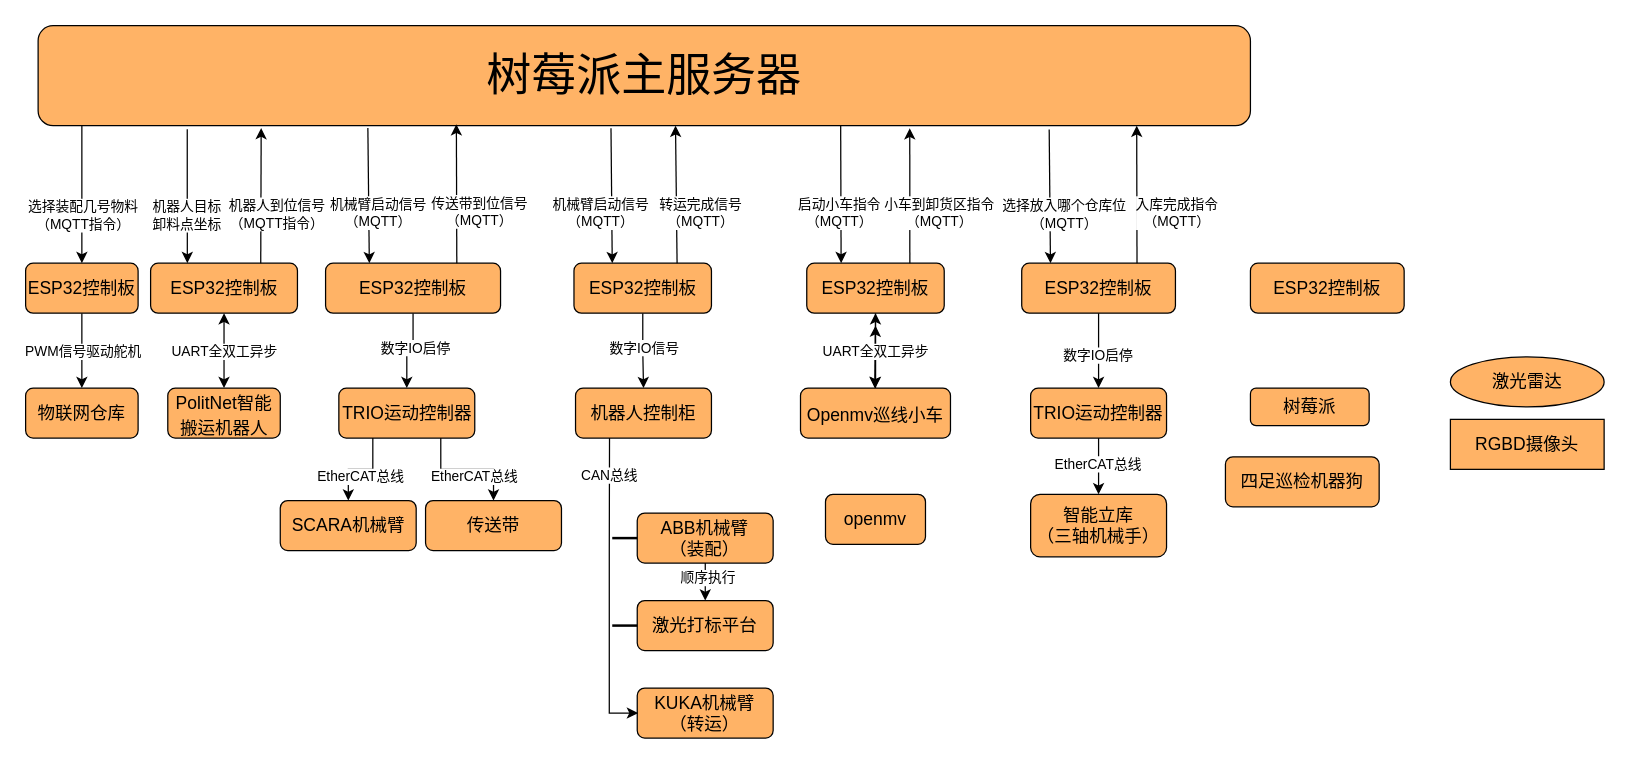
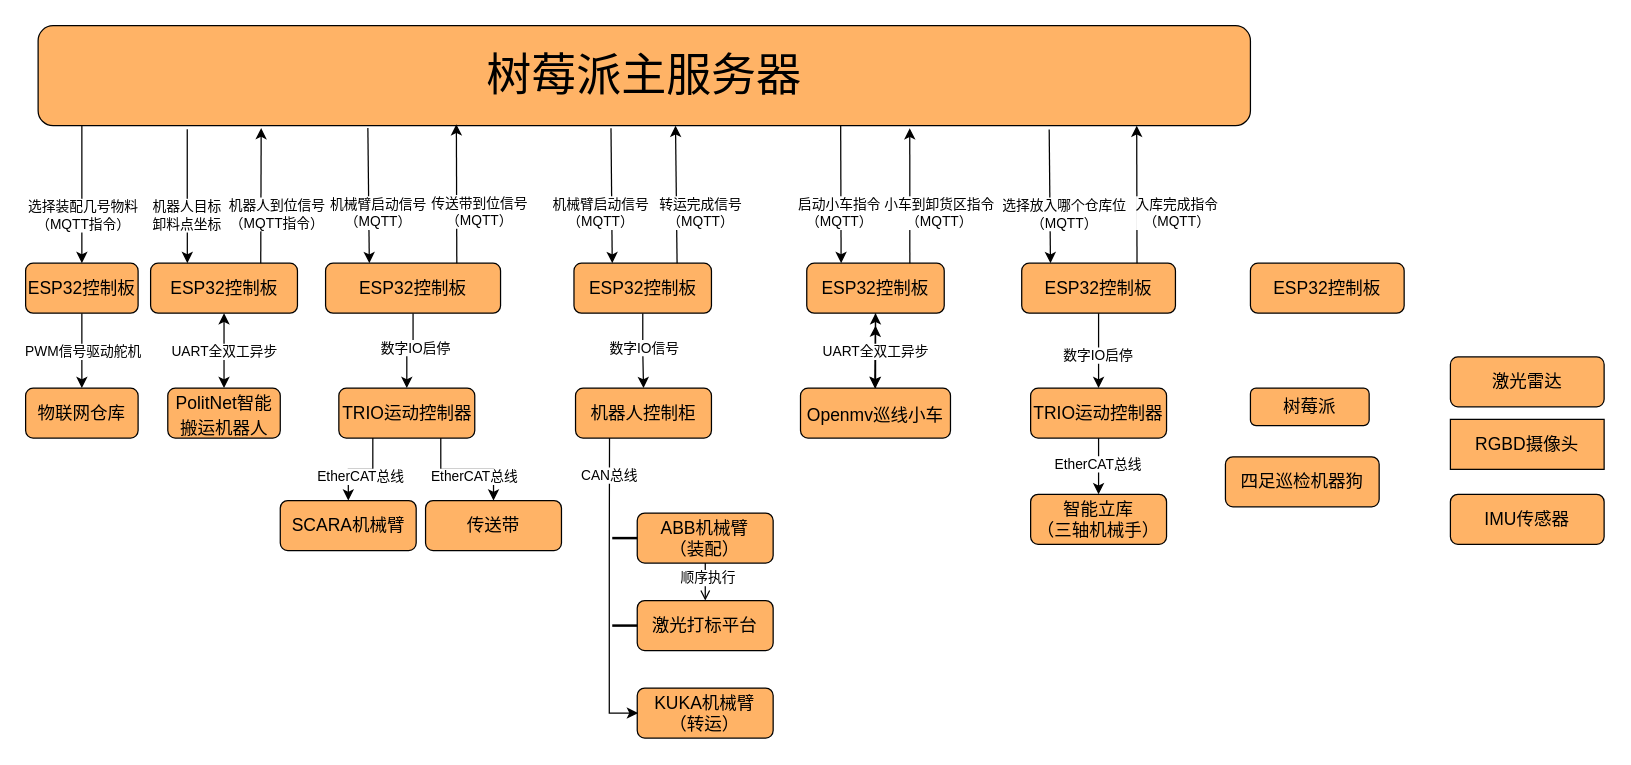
node "激光雷达": shape ellipse -> rounded rectangle
node "openmv": removed
node "IMU传感器": added
node "智能立库 （三轴机械手）": size 136x63 -> 136x50
edge "ABB机械臂 （装配）" -> "激光打标平台": arrowhead classic -> open
